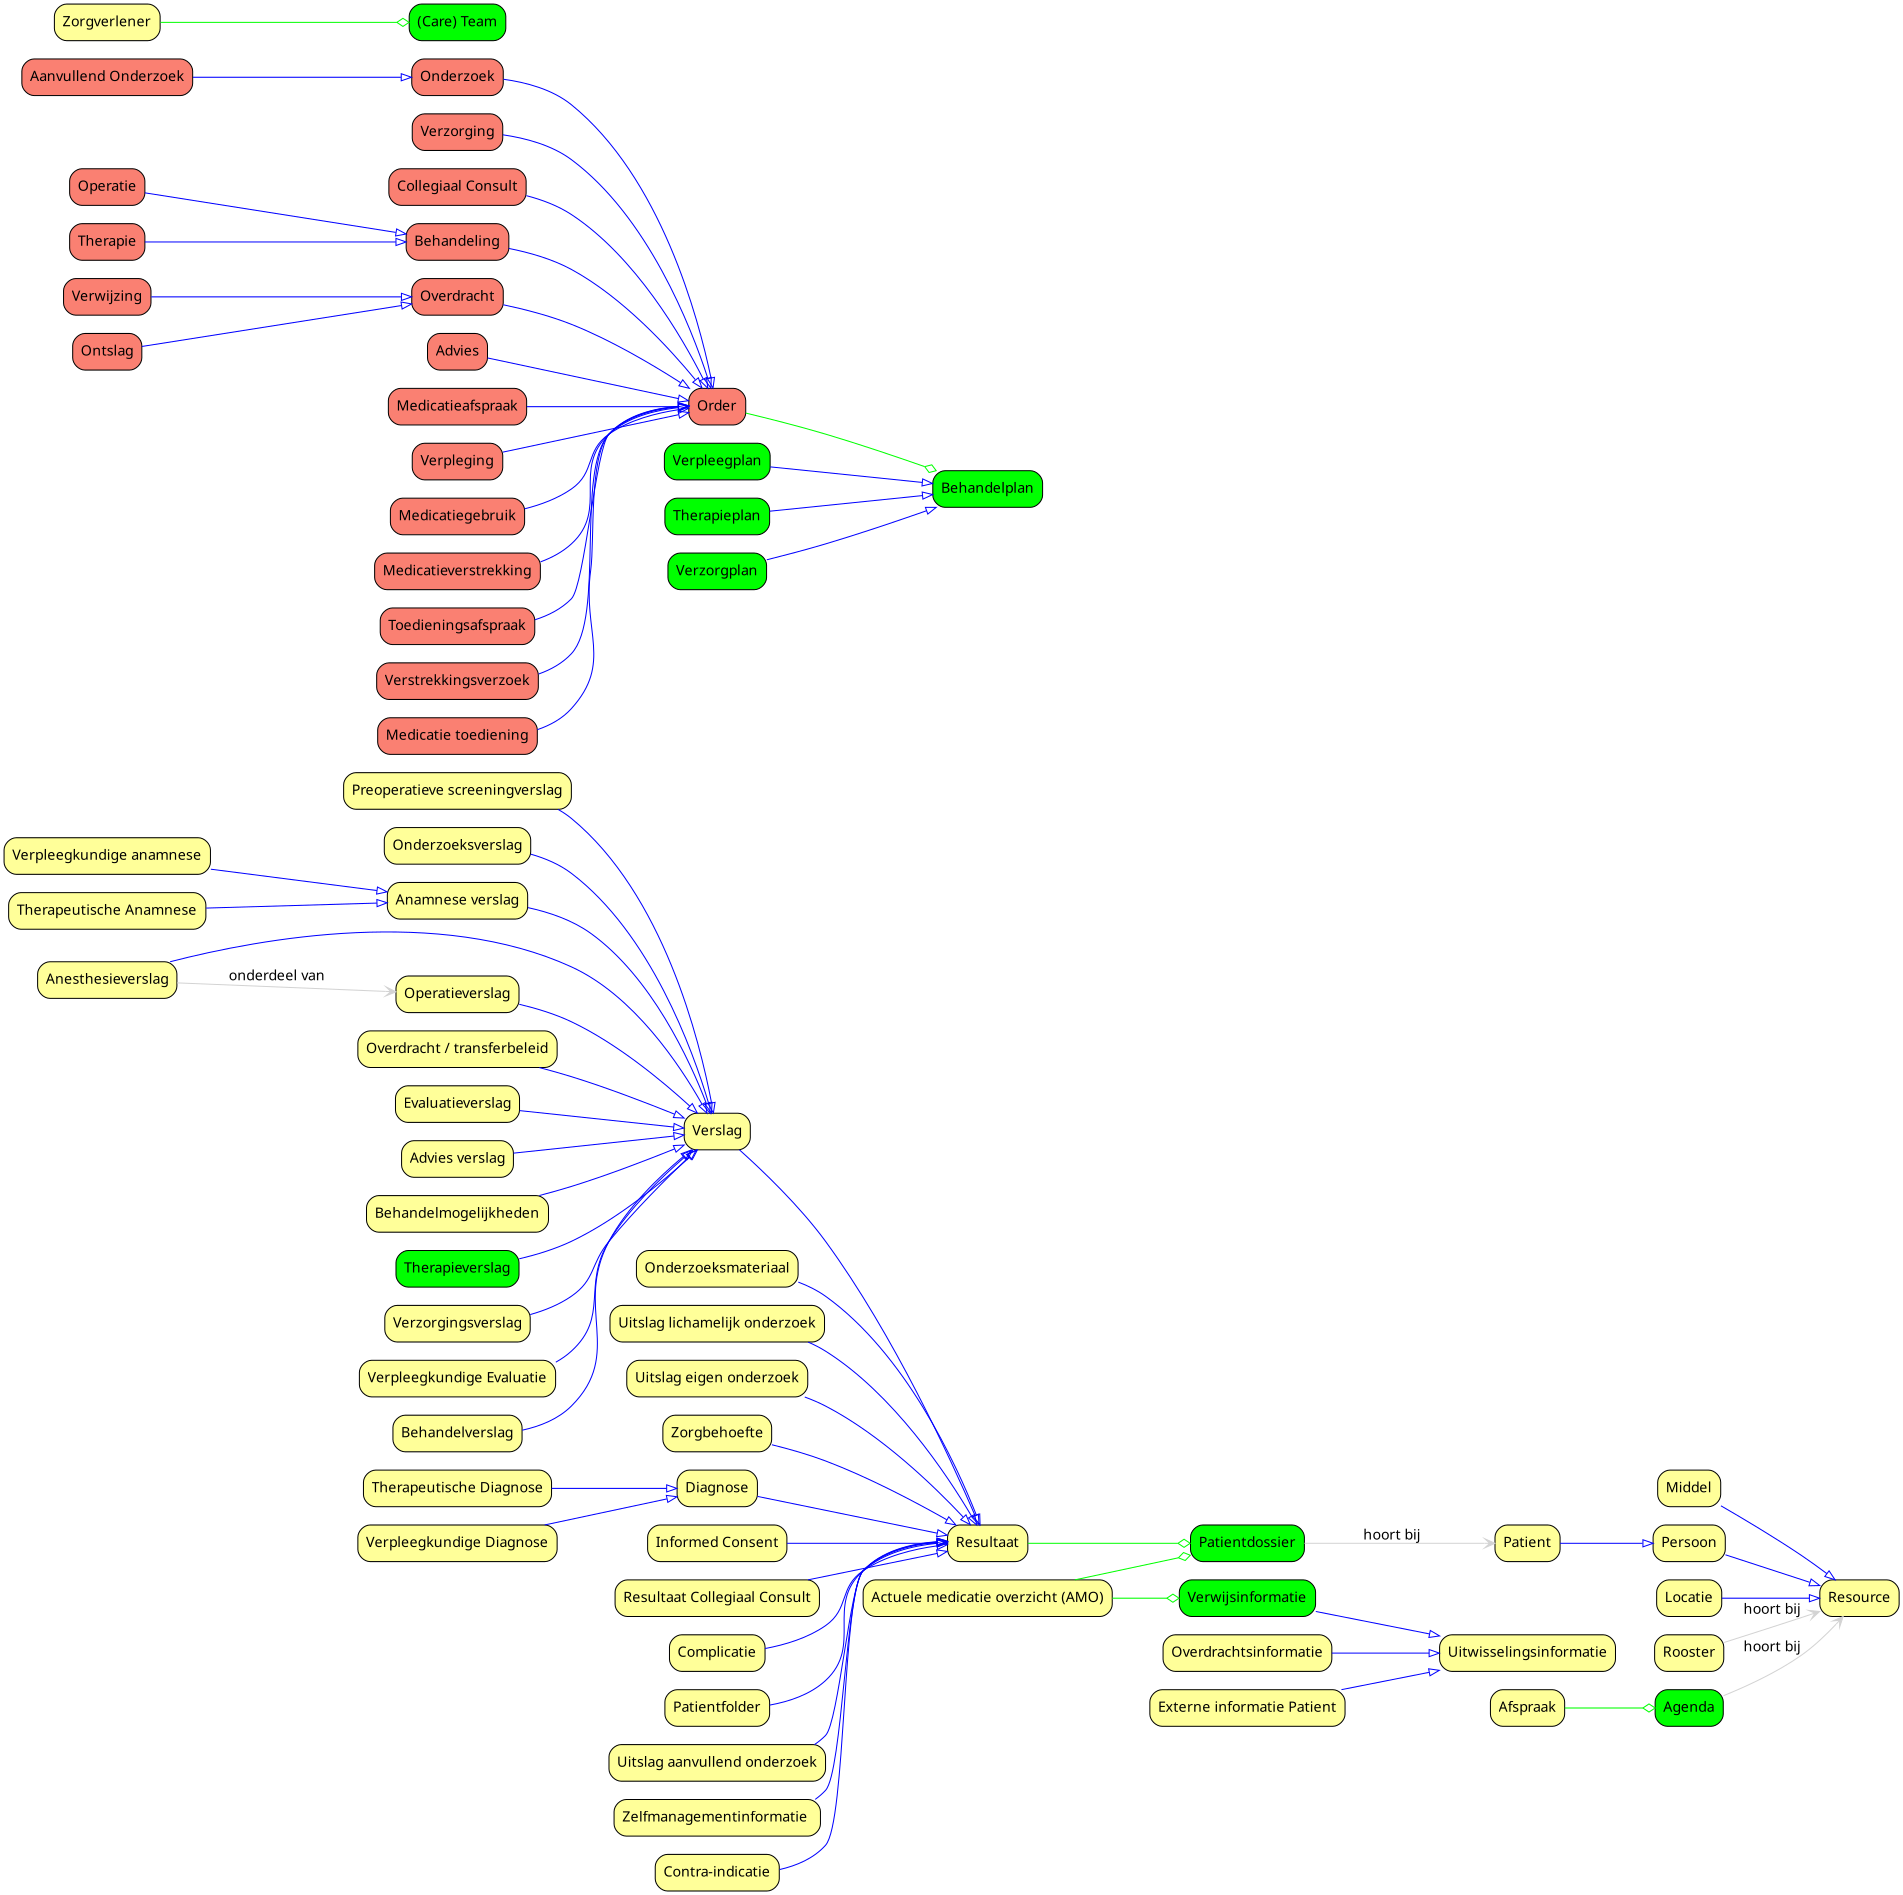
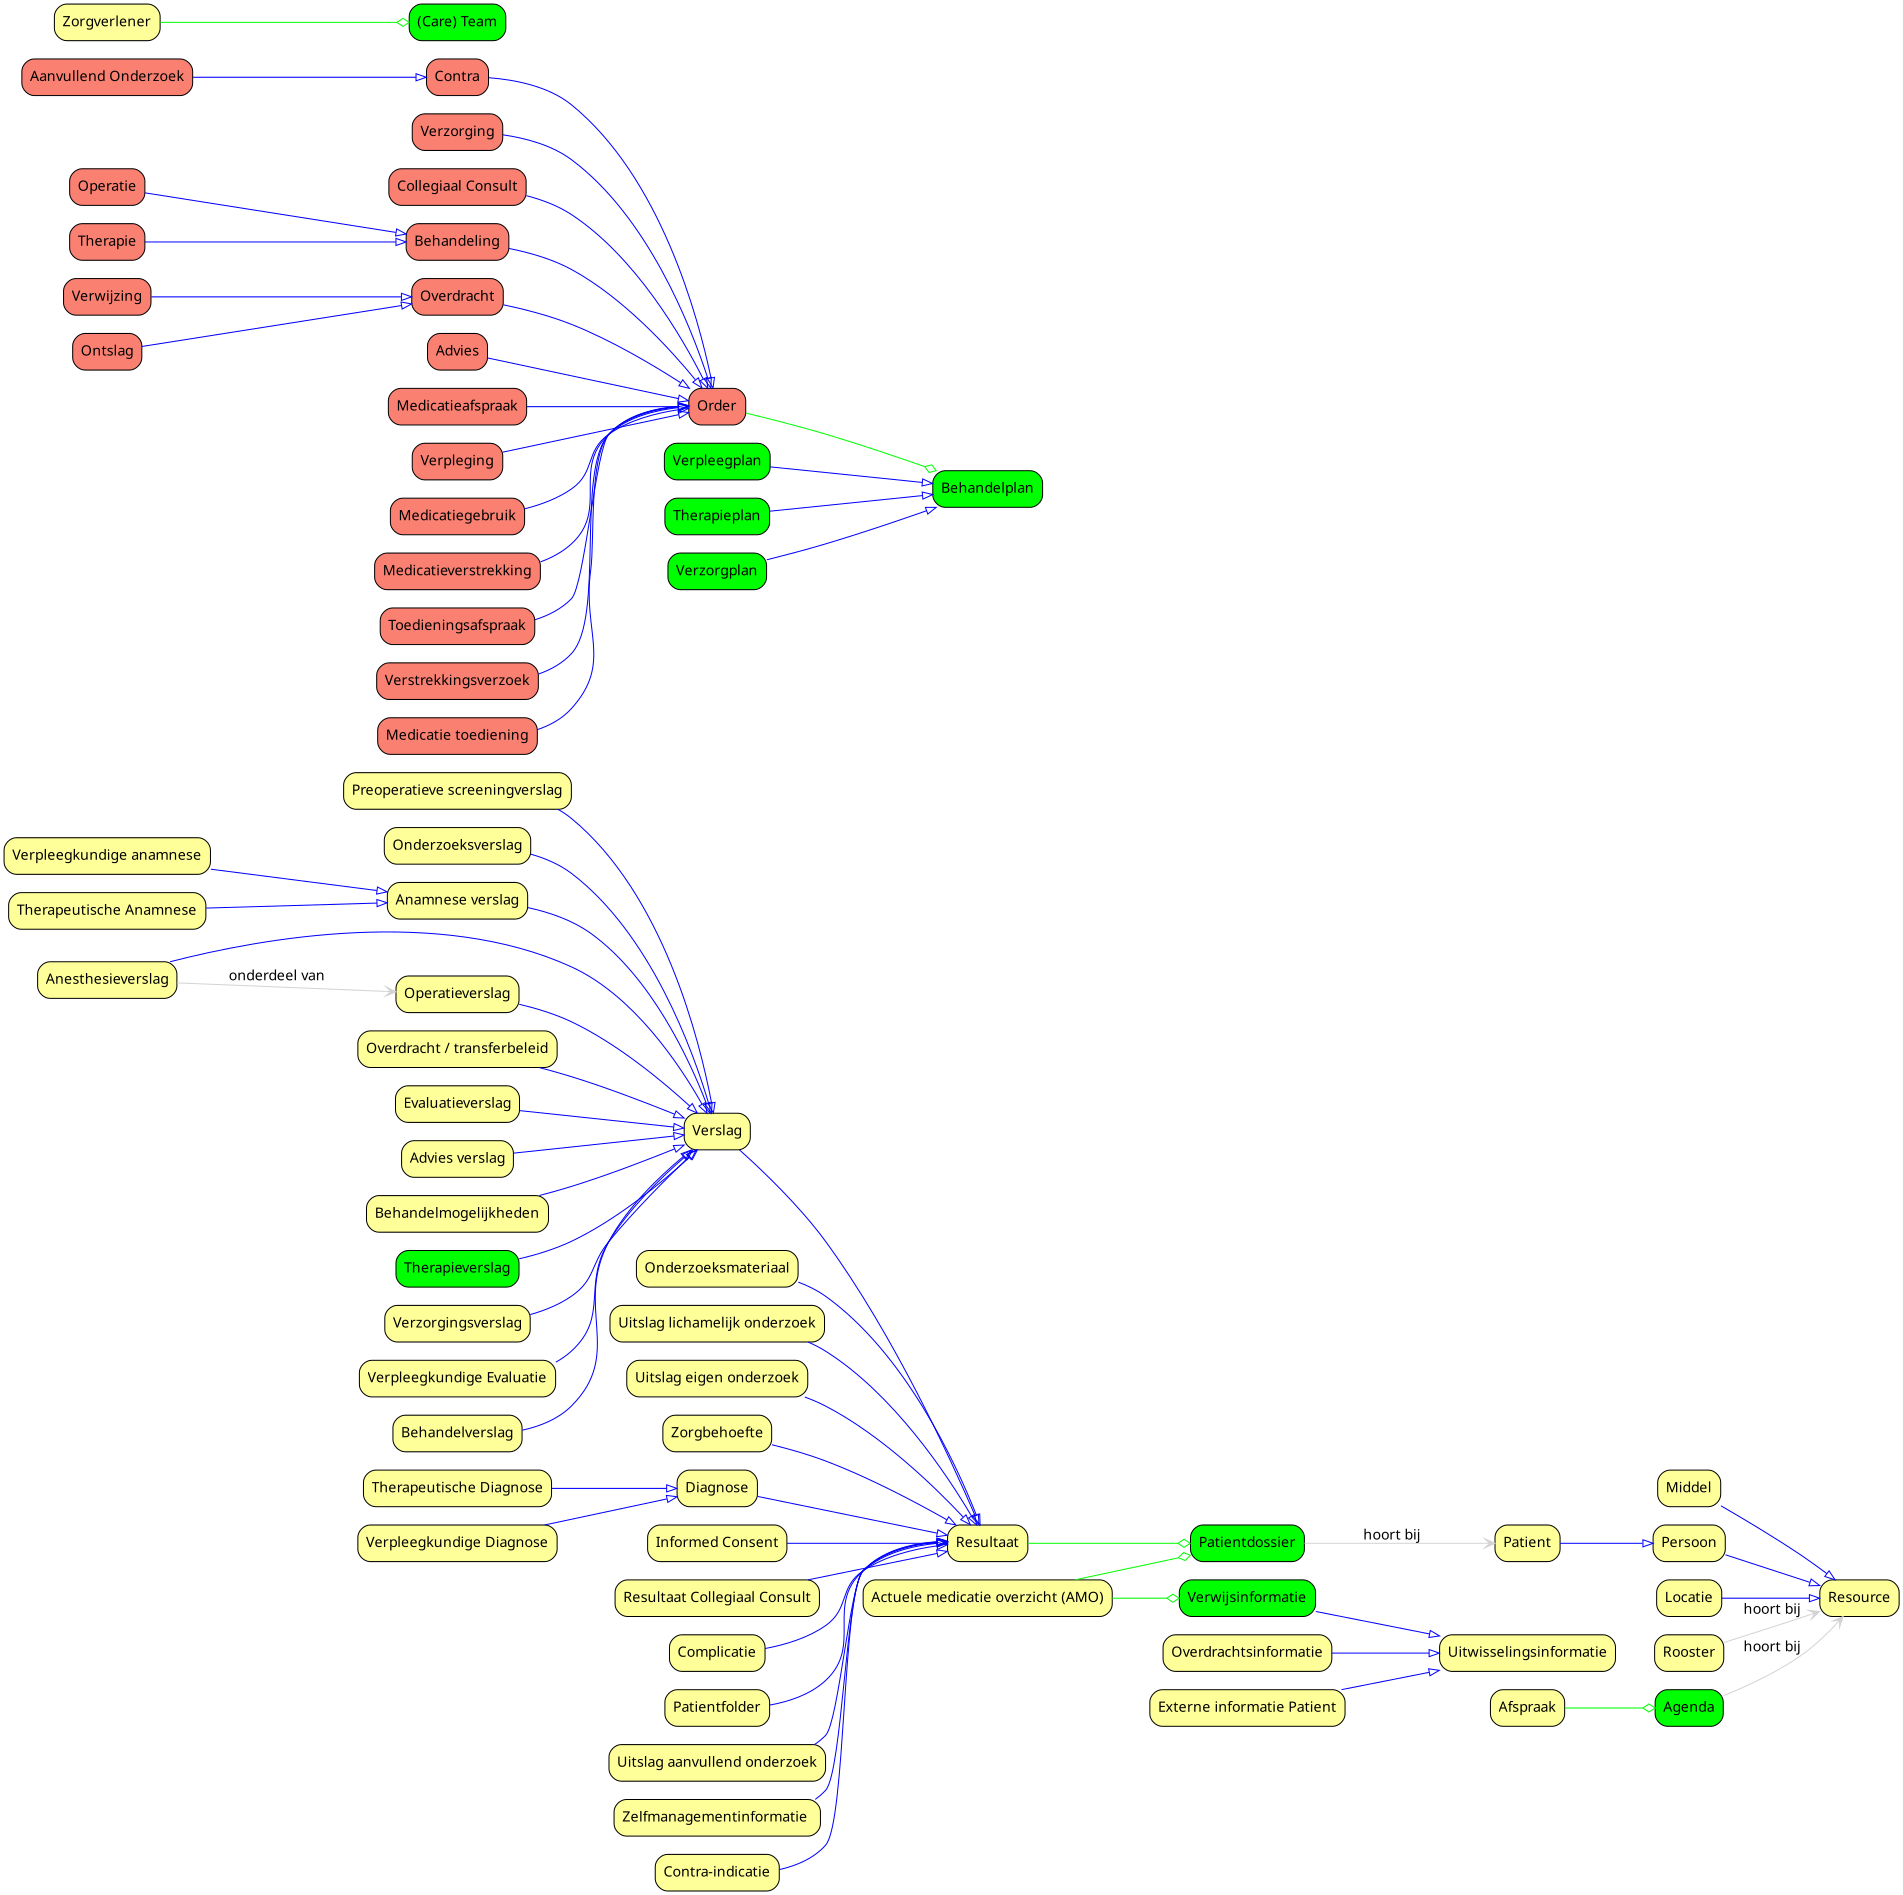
node "Onderzoek": label "Onderzoek" -> "Contra"
